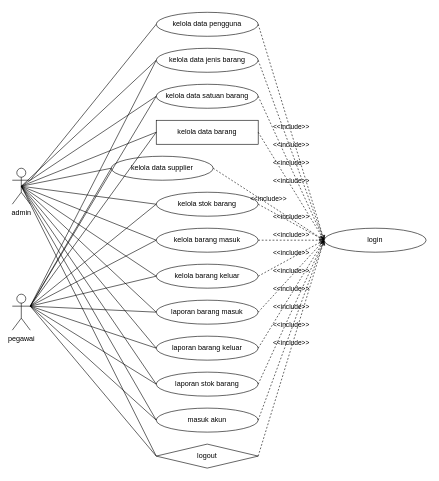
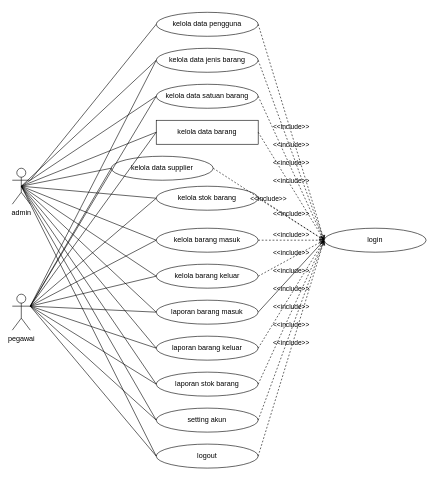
node "kelola stok barang": moved (207, 204) -> (207, 198)
edge "laporan barang masuk" -> "login": style dashed -> solid
node "masuk akun": label "masuk akun" -> "setting akun"
node "logout": shape diamond -> ellipse
